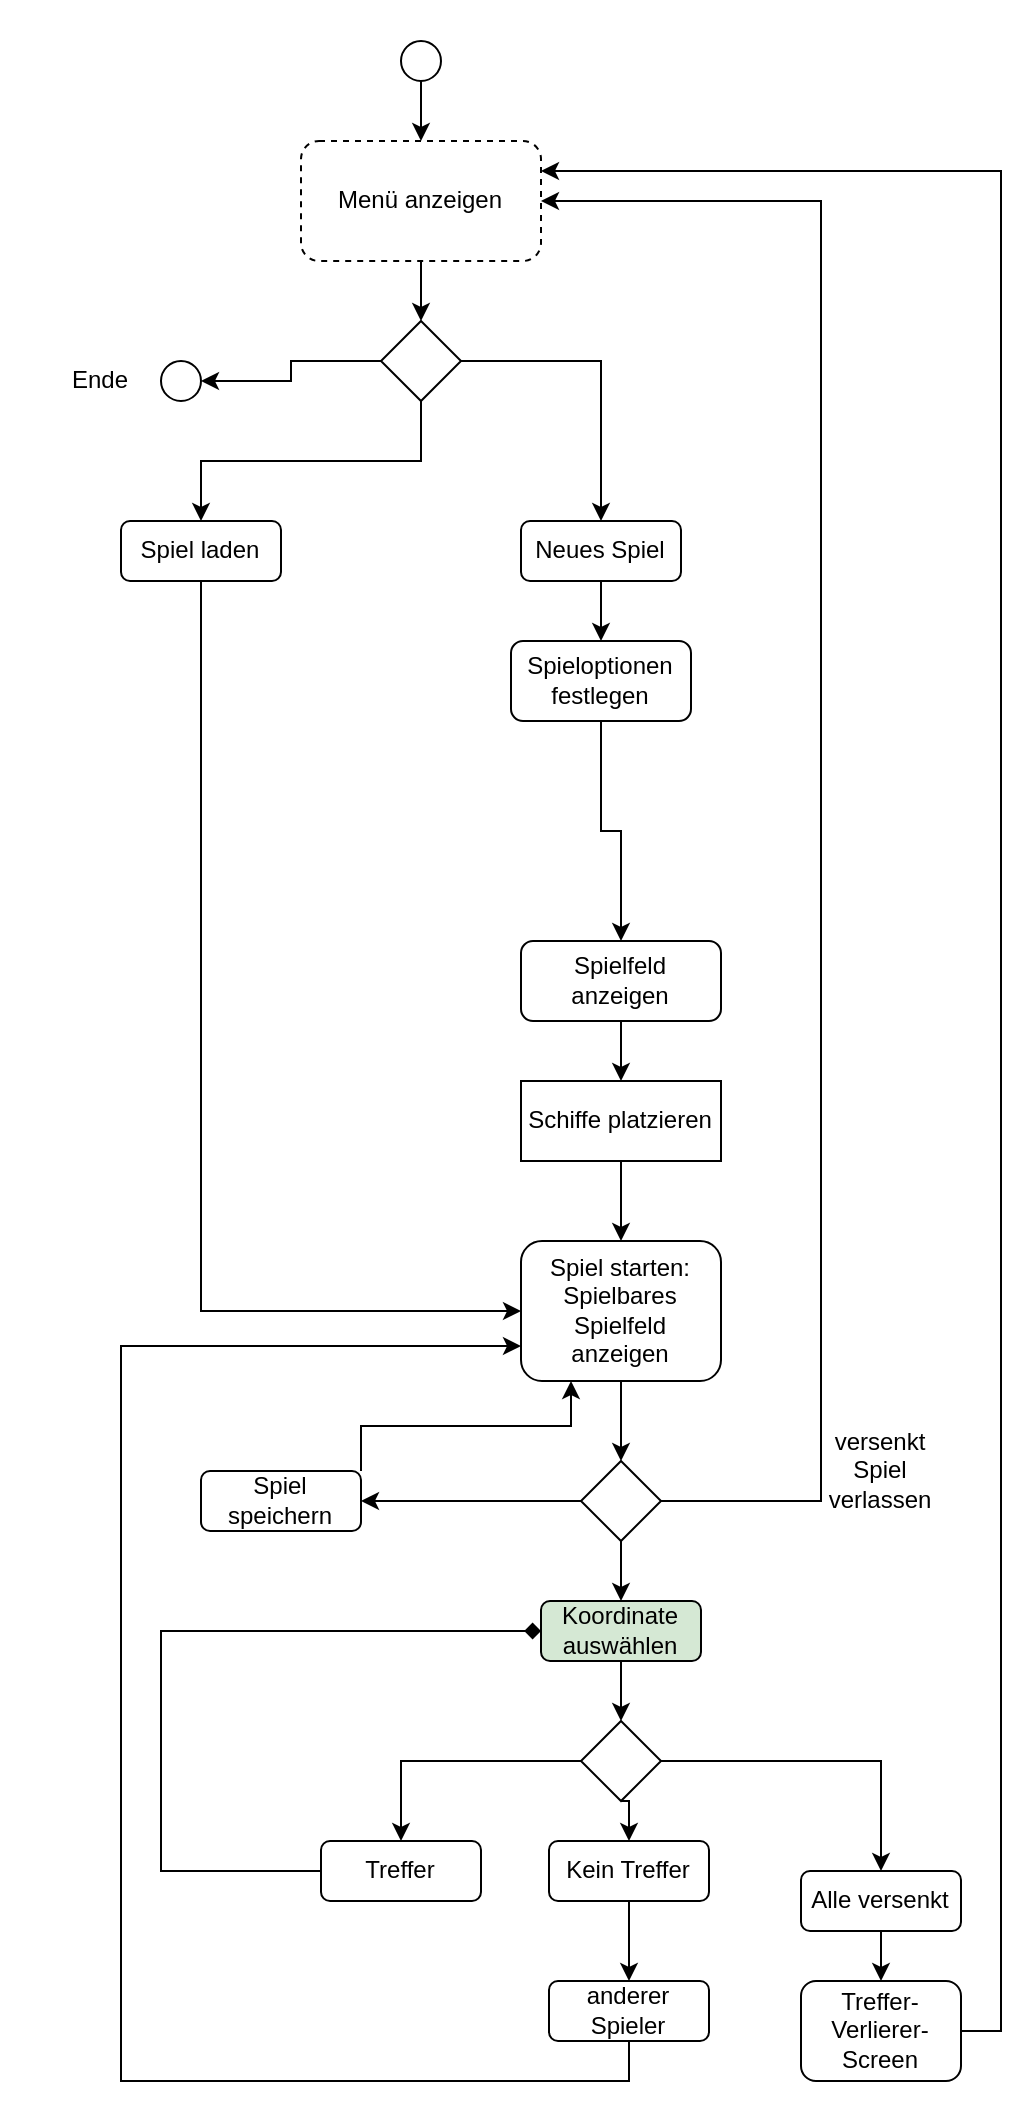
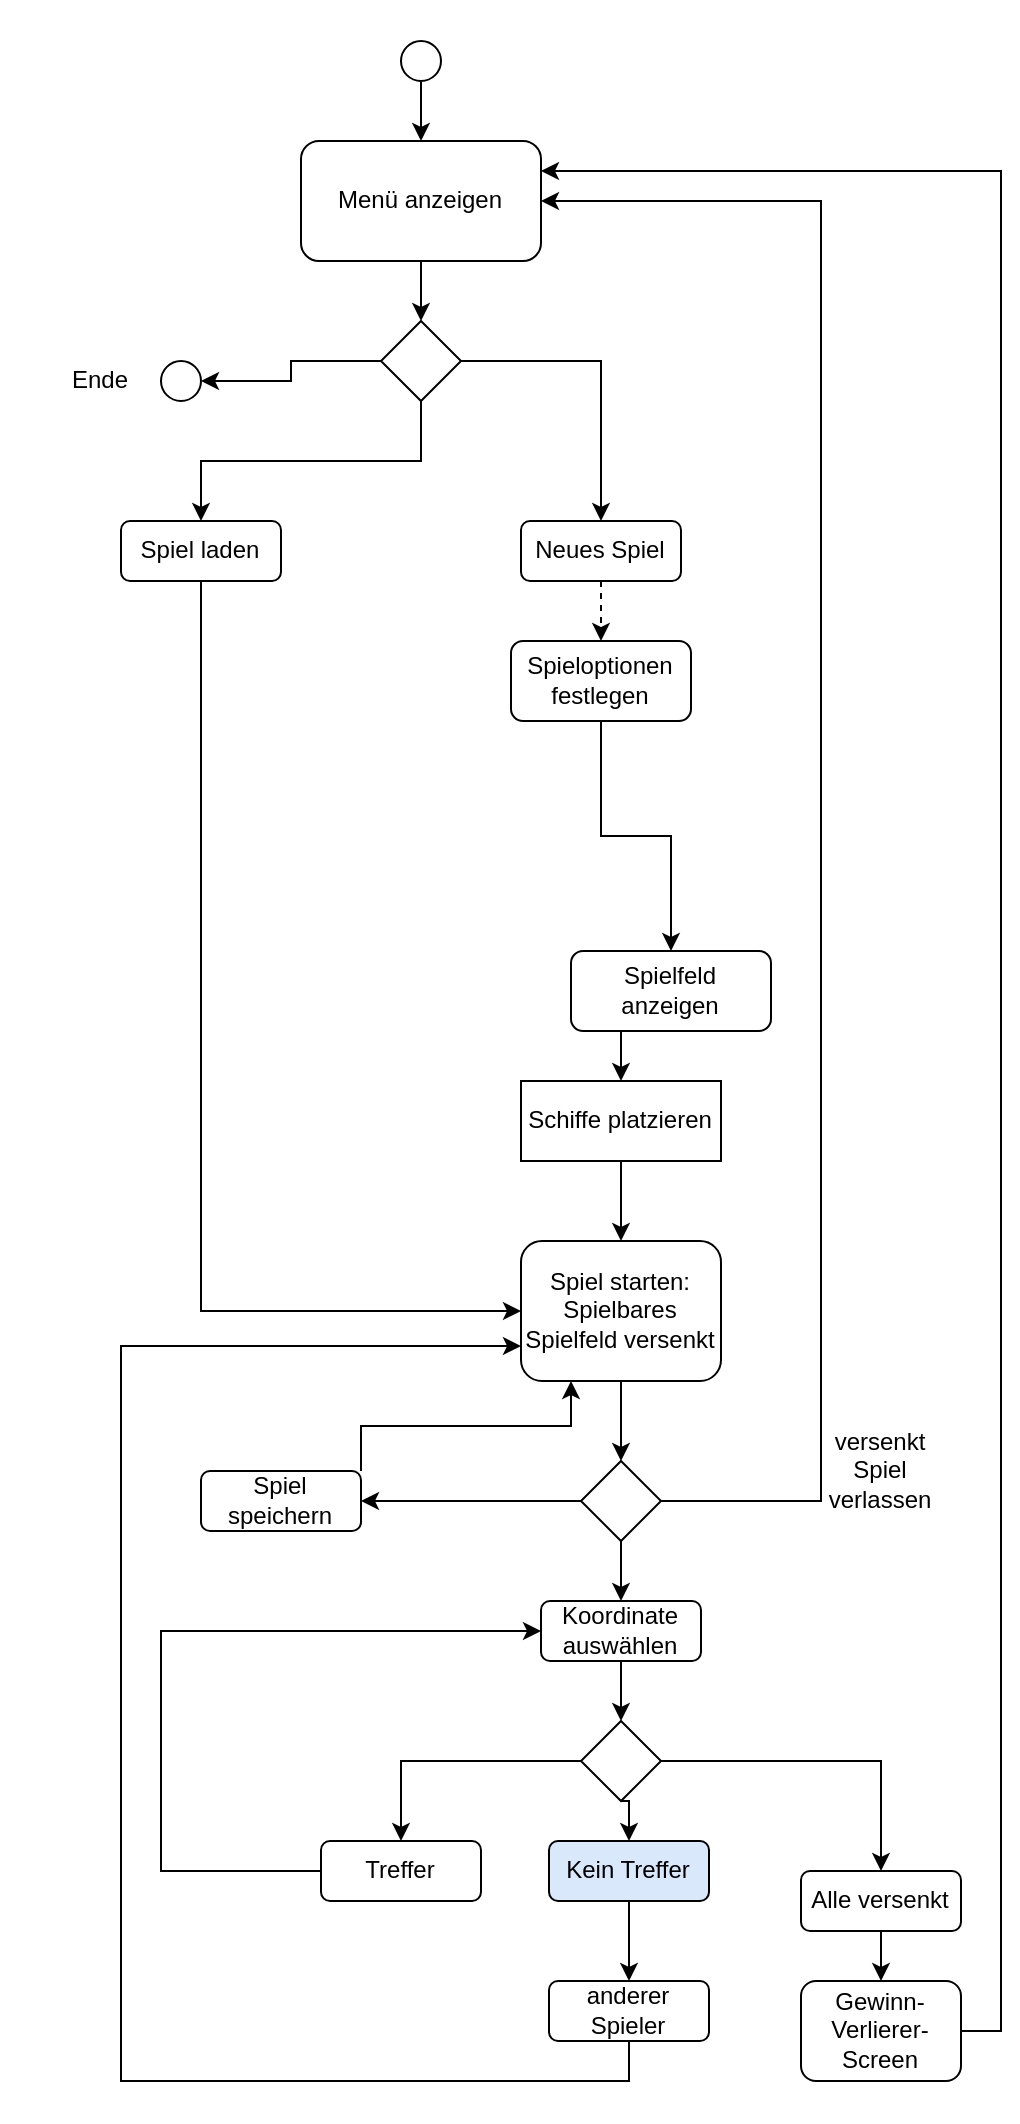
node "Menü anzeigen": style dashed -> solid
edge "Neues Spiel" -> "Spieloptionen festlegen": style solid -> dashed
node "Spielfeld anzeigen": moved (621, 981) -> (671, 991)
node "Spiel starten: Spielbares Spielfeld anzeigen": label "Spiel starten: Spielbares Spielfeld anzeigen" -> "Spiel starten: Spielbares Spielfeld versenkt"
edge "Treffer" -> "Koordinate auswählen": arrowhead diamond -> classic
node "Koordinate auswählen": fillcolor #d5e8d4 -> #ffffff
node "Kein Treffer": fillcolor #ffffff -> #dae8fc
node "Treffer-Verlierer-Screen": label "Treffer-Verlierer-Screen" -> "Gewinn-Verlierer-Screen"
